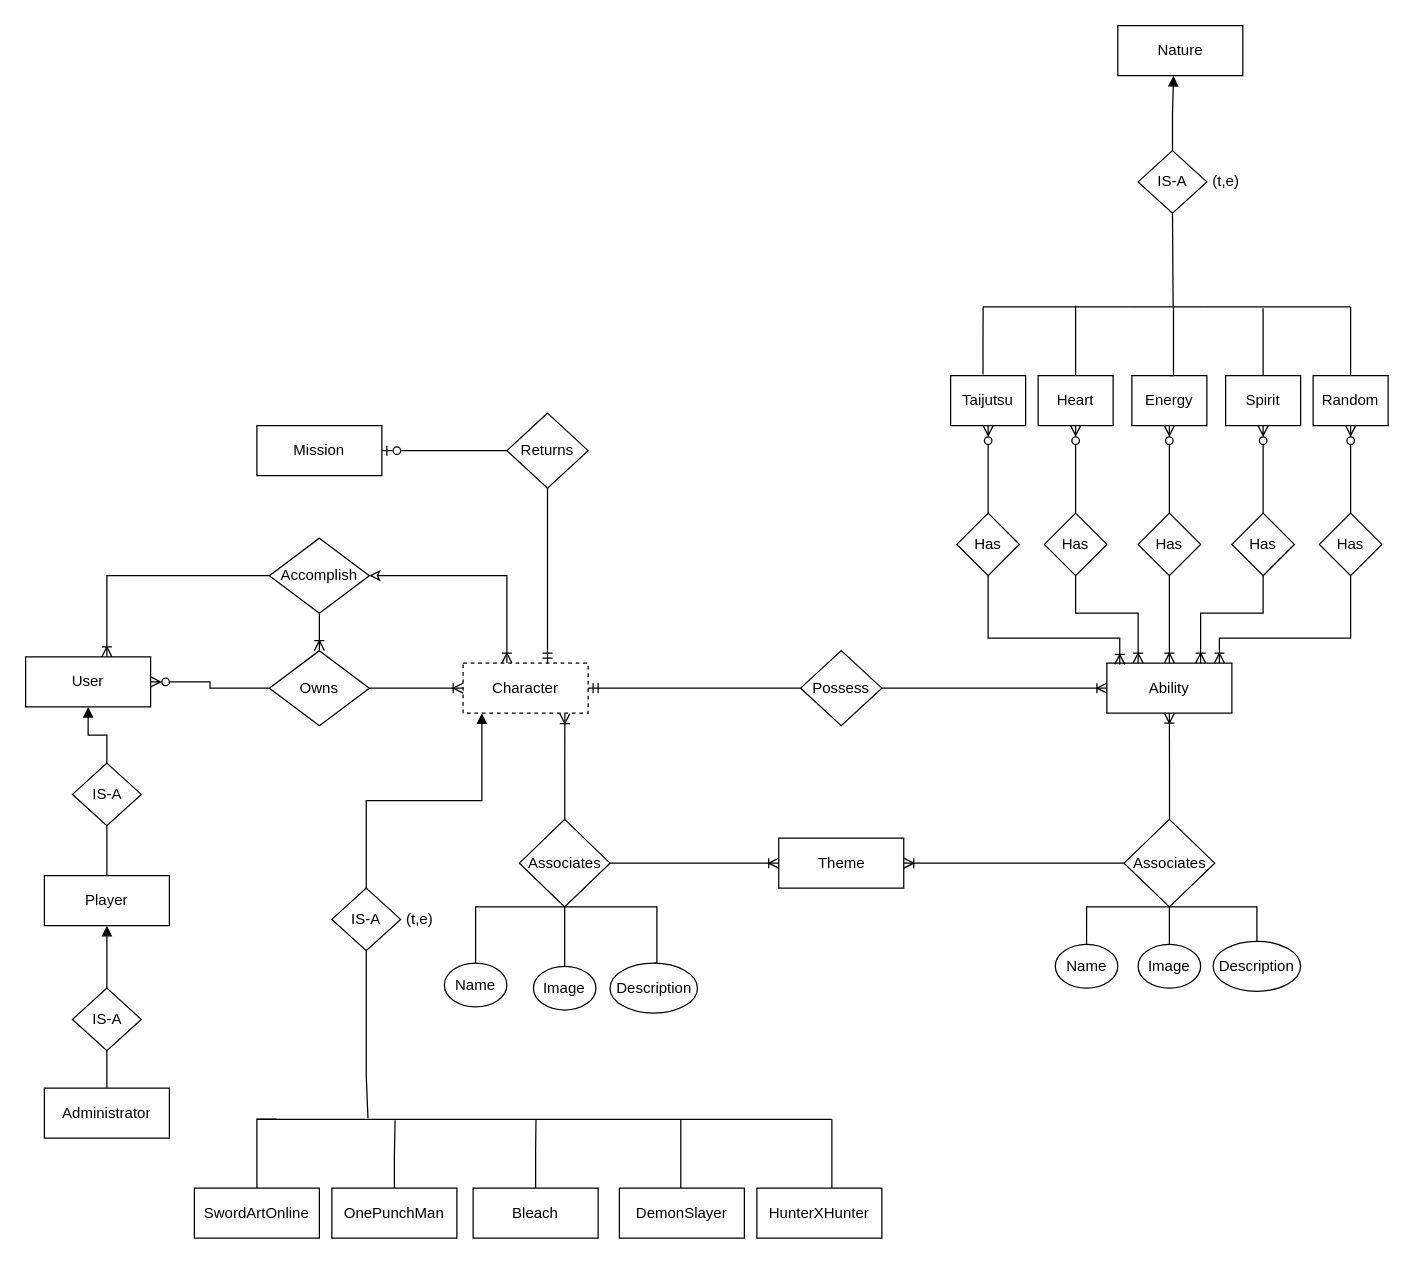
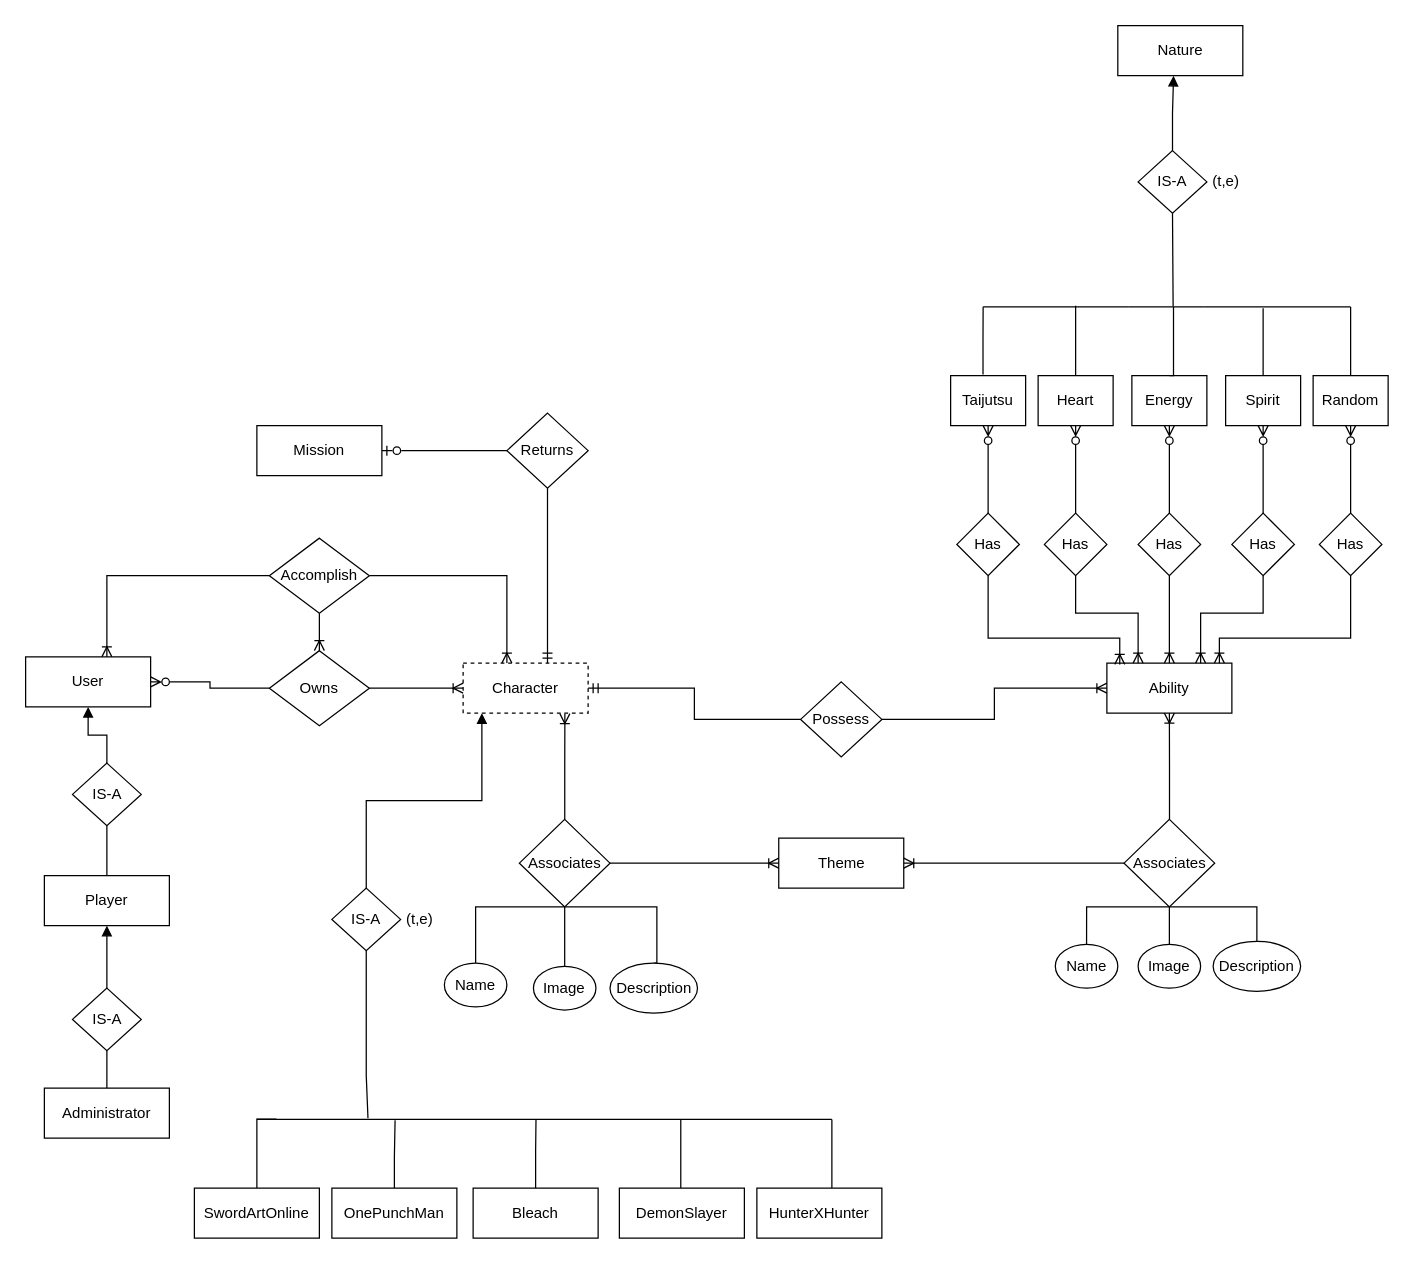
edge "Accomplish" -- "Character": arrowhead classic -> none
node "Possess": moved (841, 688) -> (841, 719)
